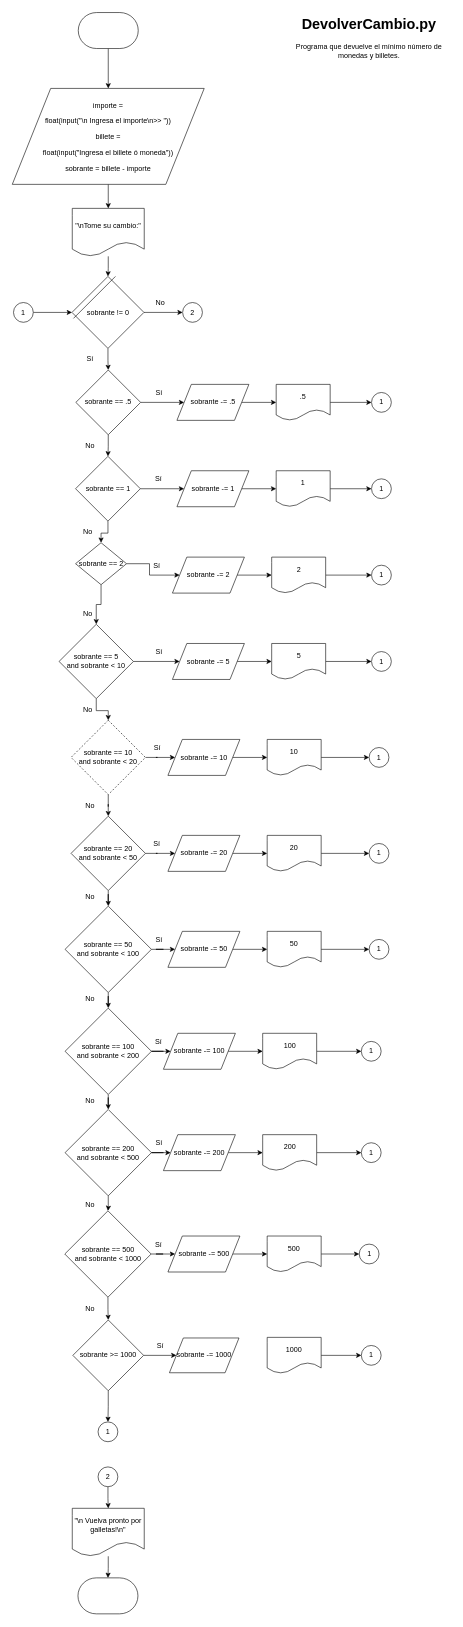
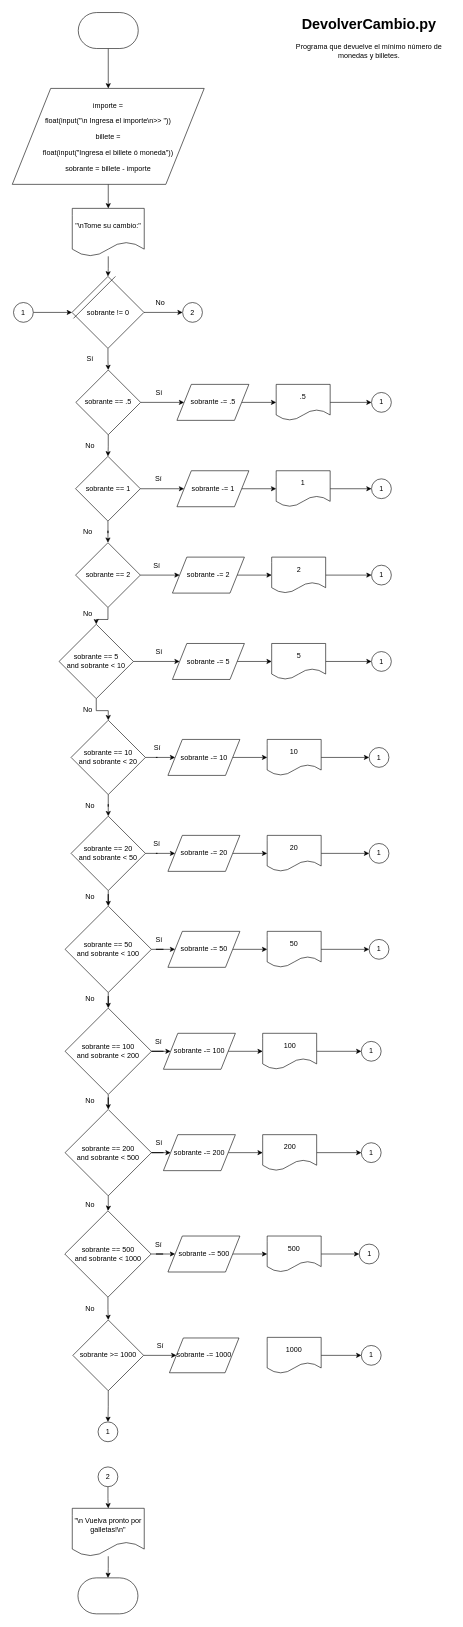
node "sobrante == 2": size 51x42 -> 65x65
node "sobrante == 10 and sobrante < 20": style dashed -> solid
